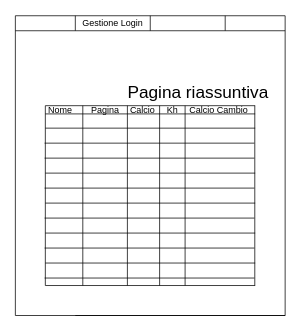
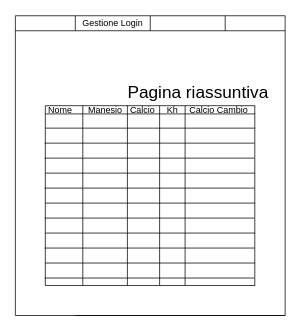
node "Pagina": label "Pagina" -> "Manesio"
